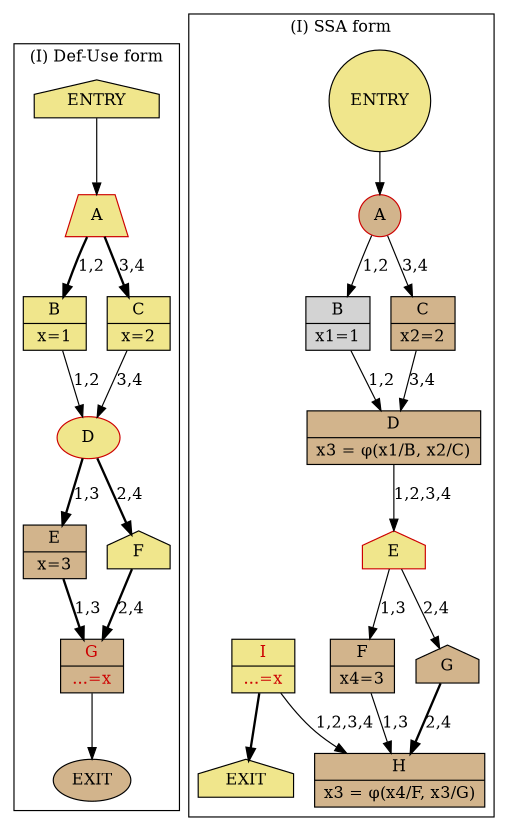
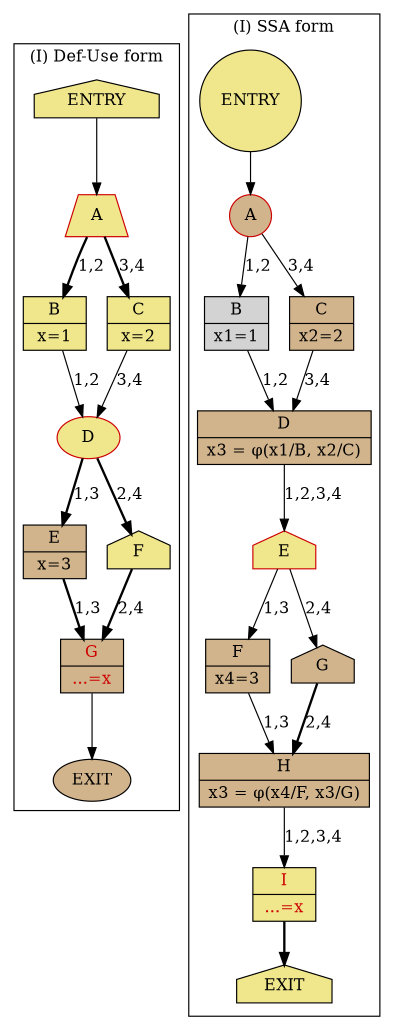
edge "I" -> "H": reversed
